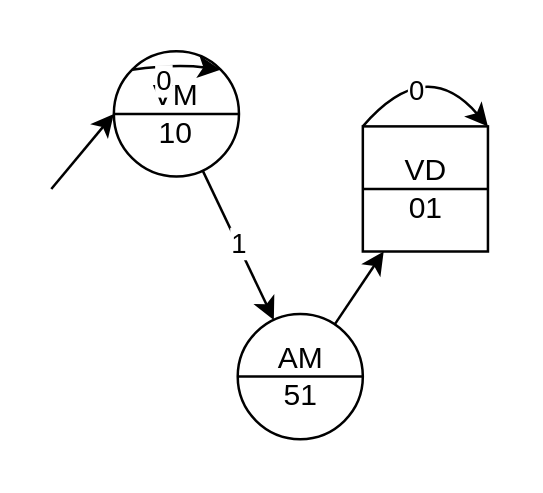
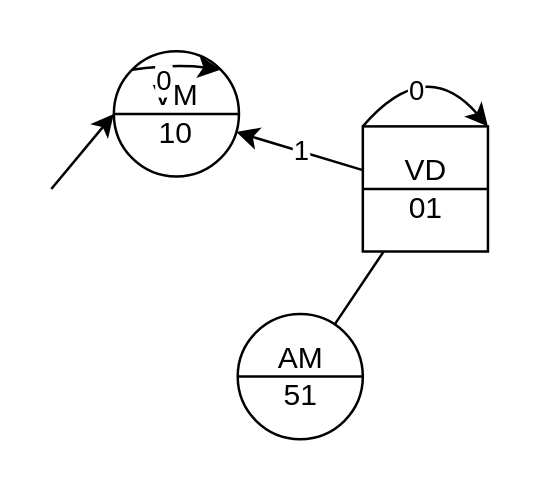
edge "VD 01" -> "VM 10": added, label "1"
edge "VM 10" -> "AM 51": removed, label "1"
edge "AM 51" -> "VD 01": arrowhead classic -> none
